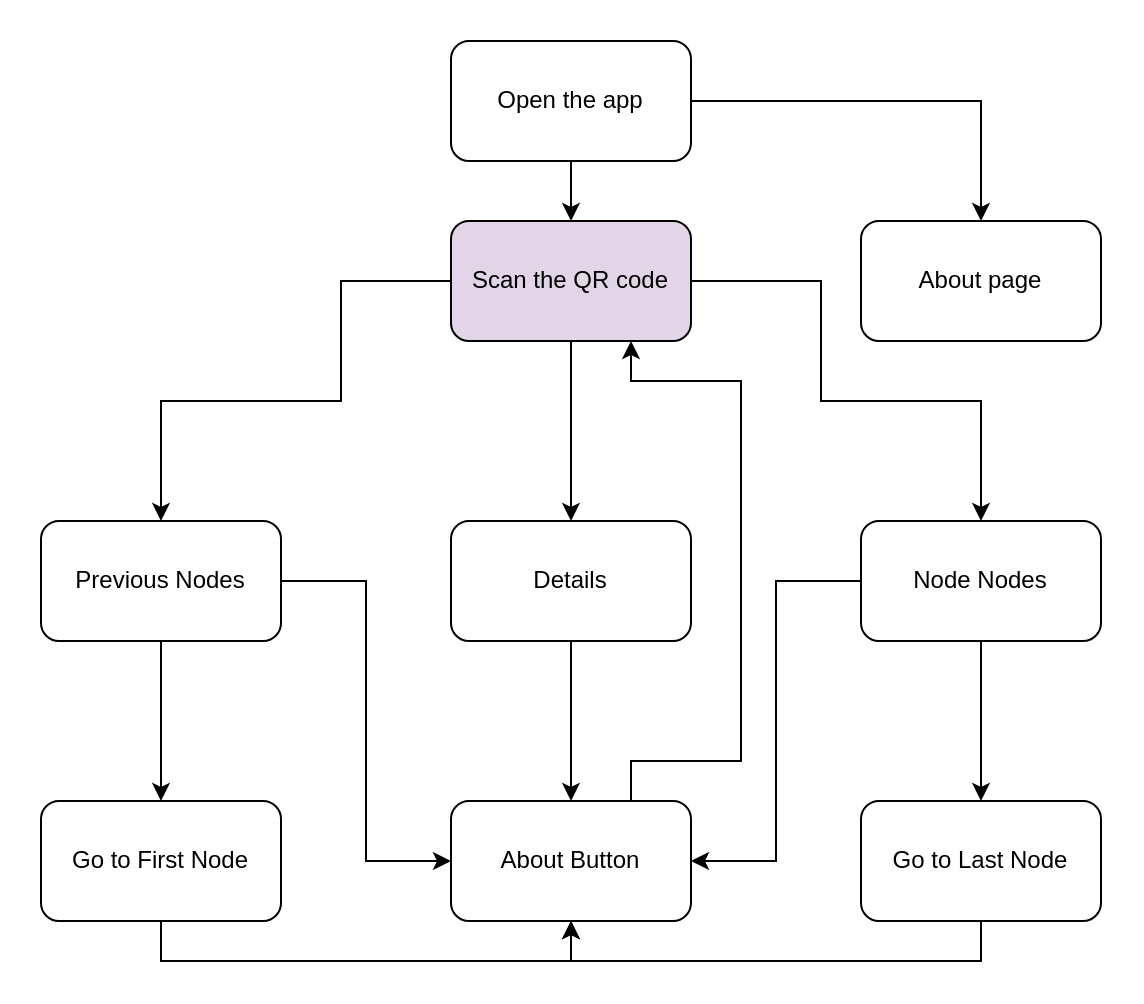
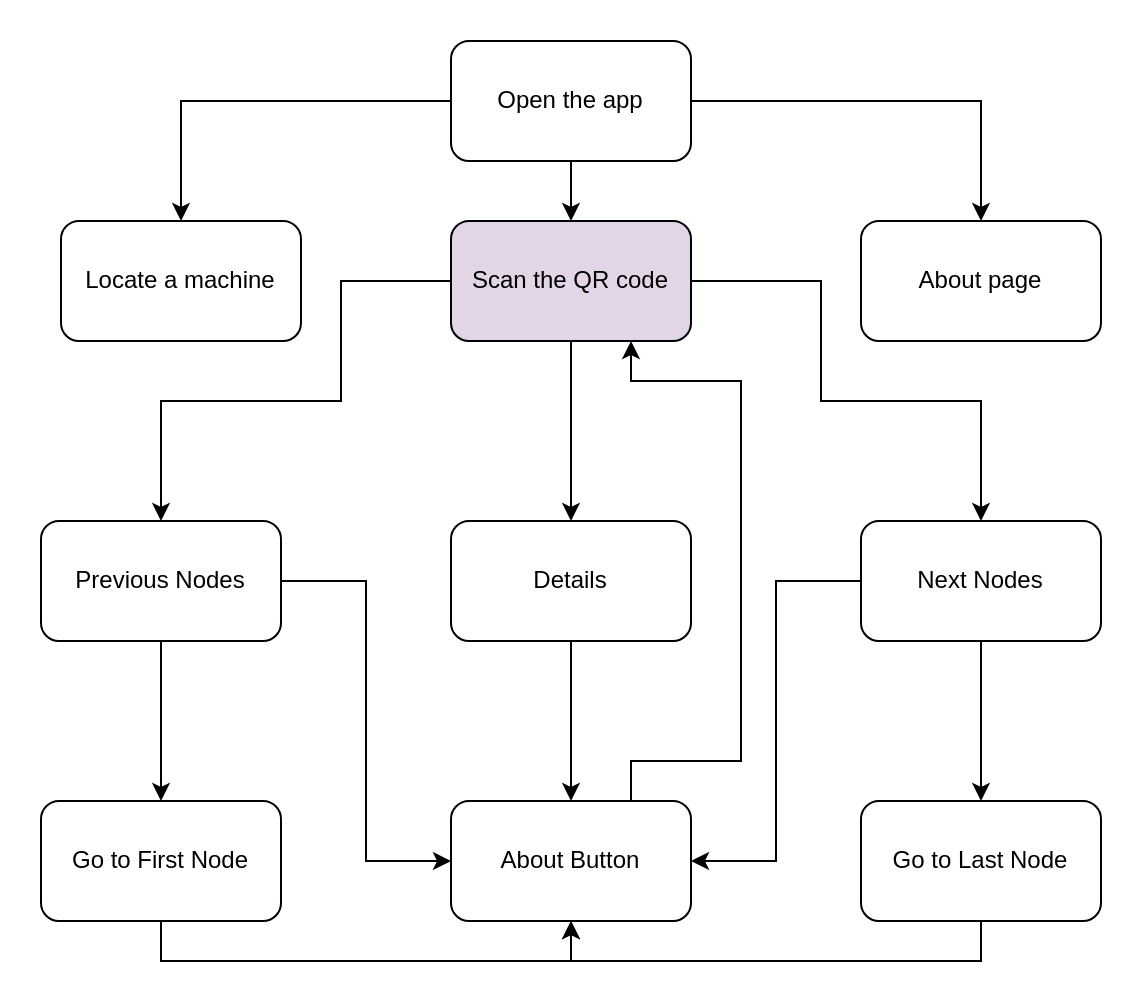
edge "Open the app" -> "Locate a machine": added
node "Locate a machine": added
node "Node Nodes": label "Node Nodes" -> "Next Nodes"
